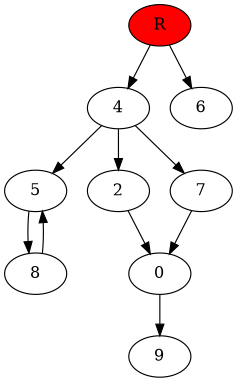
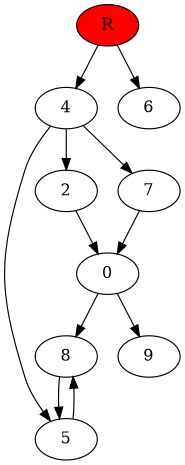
edge "0" -> "8": added
